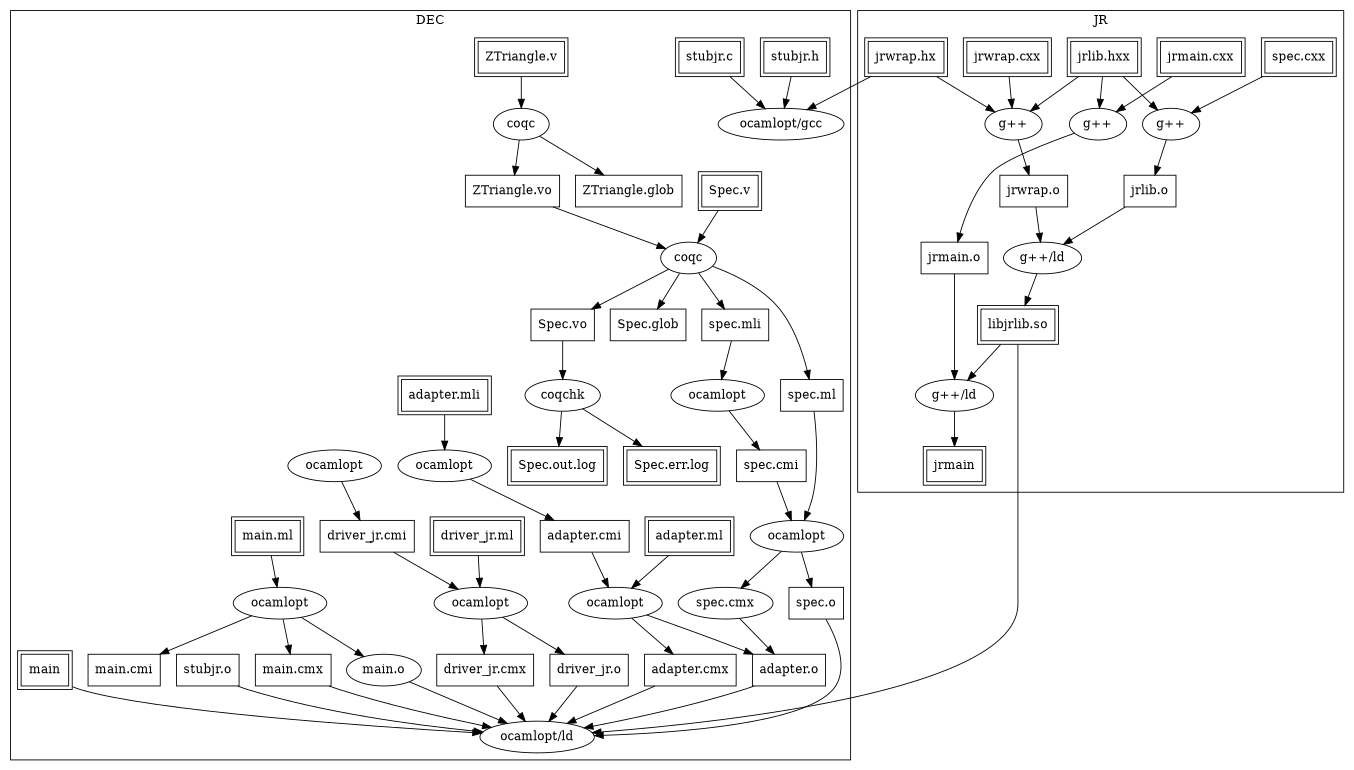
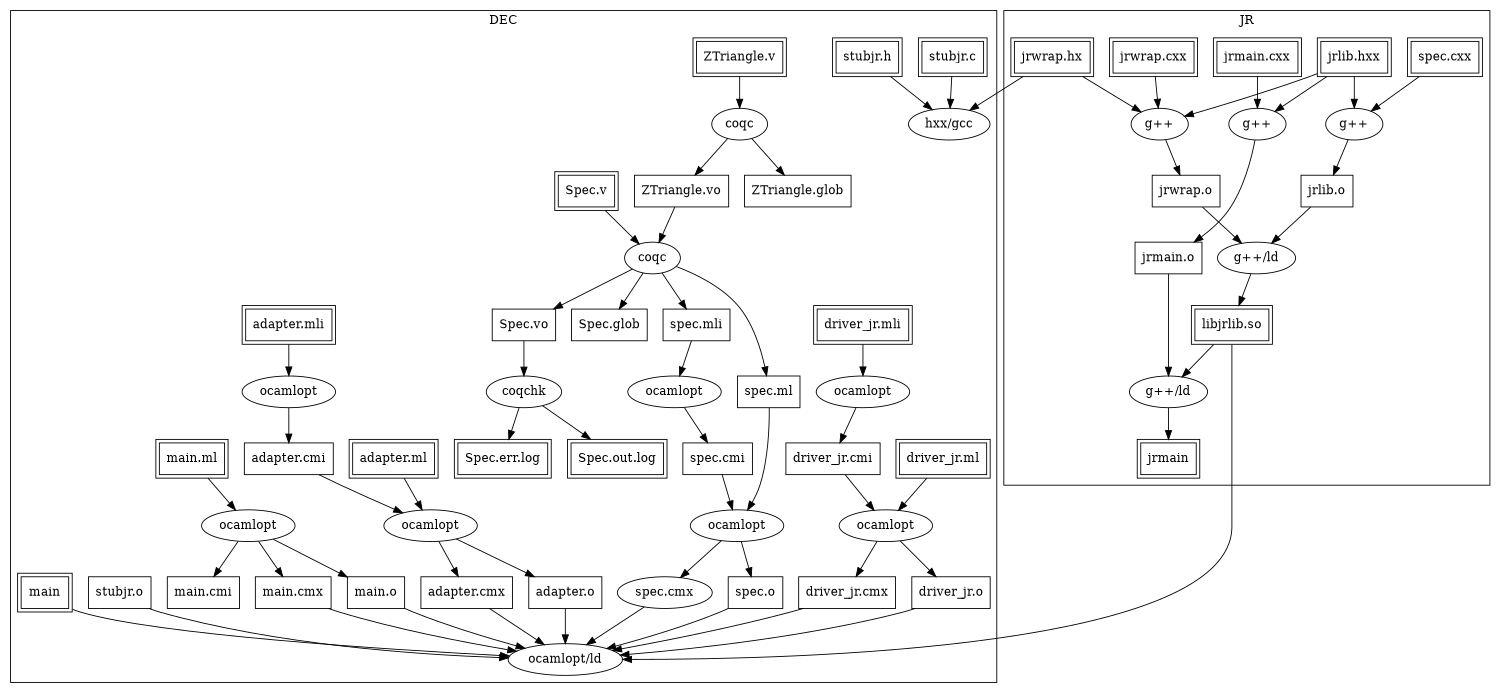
node "ocamlopt/gcc": label "ocamlopt/gcc" -> "hxx/gcc"
node "driver_jr.mli": added
edge "spec.cmx" -> "adapter.o": now "spec.cmx" -> "ocamlopt/ld"
node "main.o": shape ellipse -> box
